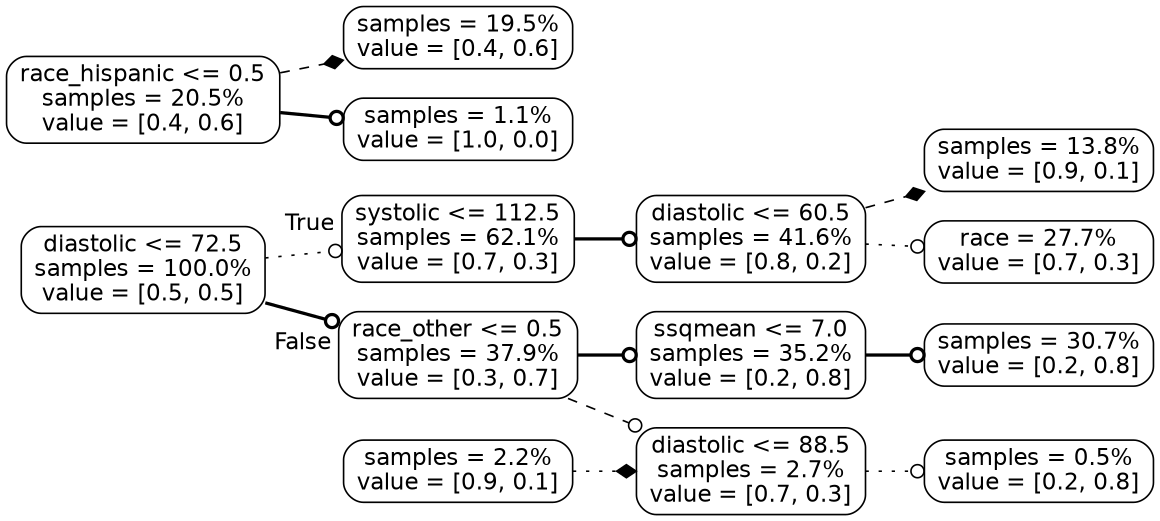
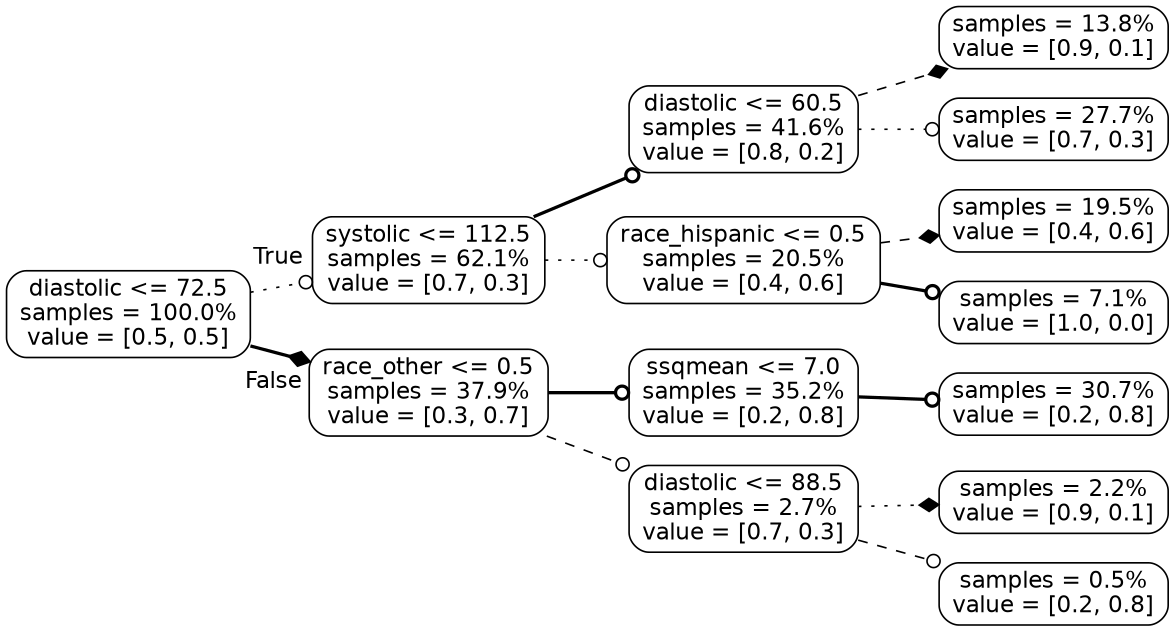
node "samples = 1.1% value = [1.0, 0.0]": label "samples = 1.1% value = [1.0, 0.0]" -> "samples = 7.1% value = [1.0, 0.0]"
node "race = 27.7% value = [0.7, 0.3]": label "race = 27.7% value = [0.7, 0.3]" -> "samples = 27.7% value = [0.7, 0.3]"
edge "systolic <= 112.5 samples = 62.1% value = [0.7, 0.3]" -> "race_hispanic <= 0.5 samples = 20.5% value = [0.4, 0.6]": added
edge "diastolic <= 72.5 samples = 100.0% value = [0.5, 0.5]" -> "race_other <= 0.5 samples = 37.9% value = [0.3, 0.7]": arrowhead odot -> diamond
edge "samples = 2.2% value = [0.9, 0.1]" -> "diastolic <= 88.5 samples = 2.7% value = [0.7, 0.3]": reversed
edge "diastolic <= 88.5 samples = 2.7% value = [0.7, 0.3]" -> "samples = 0.5% value = [0.2, 0.8]": style dotted -> dashed
